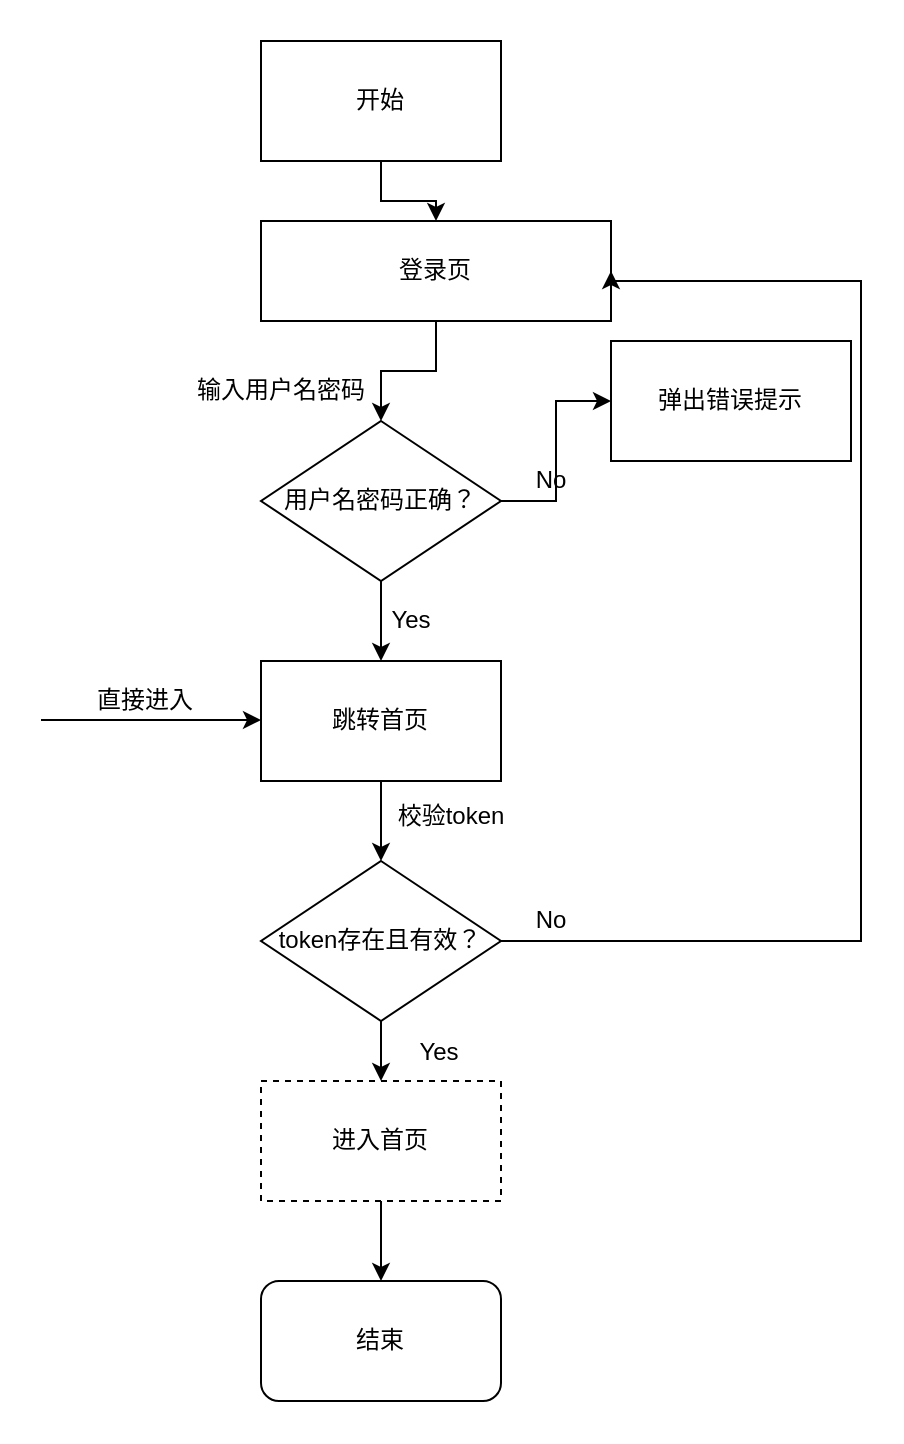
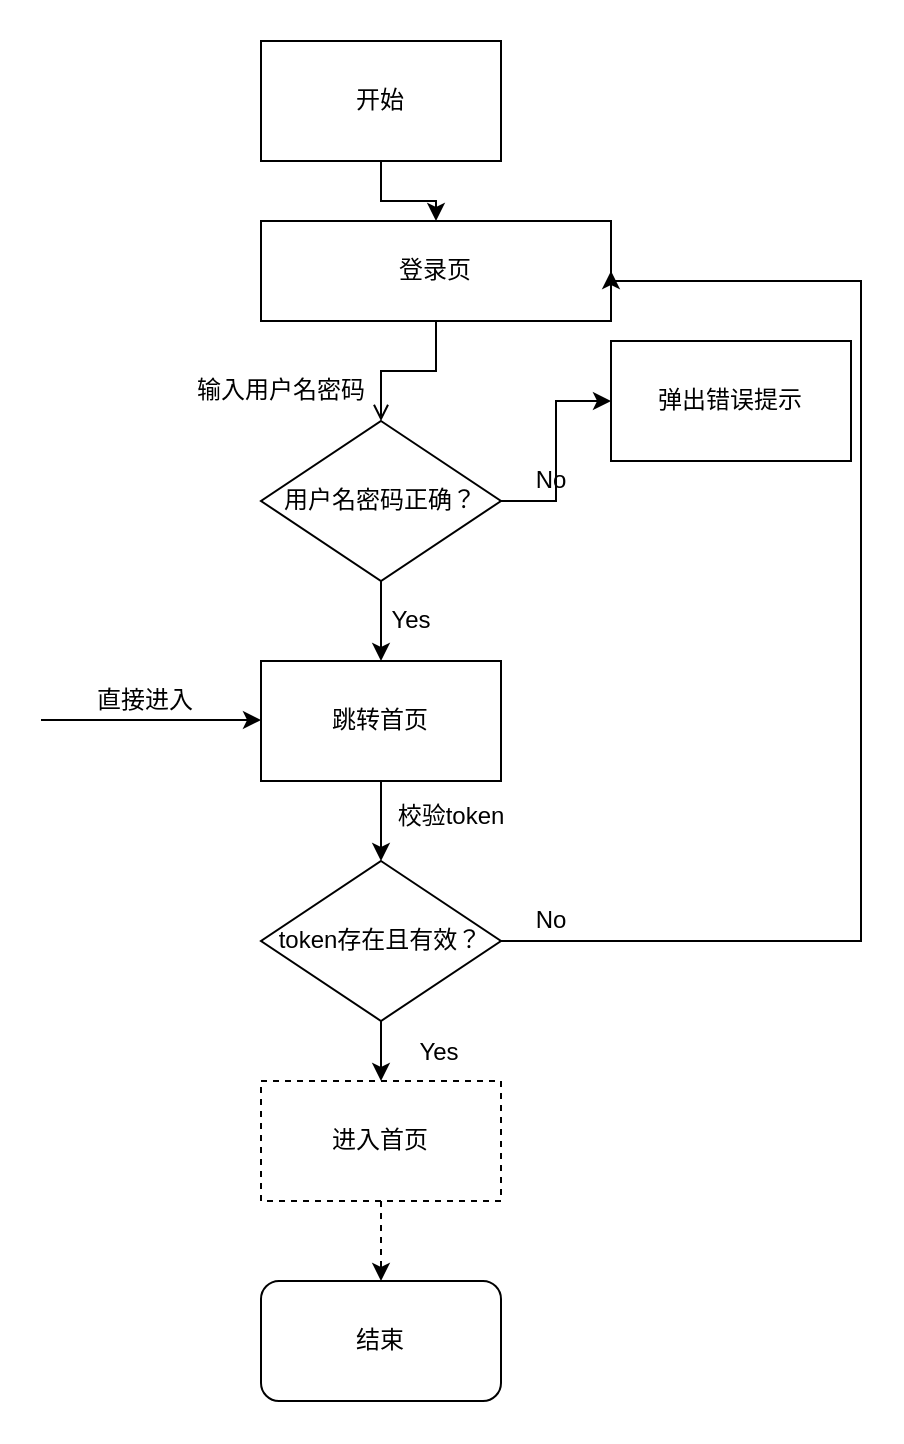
edge "登录页" -> "用户名密码正确？": arrowhead classic -> open
edge "进入首页" -> "结束": style solid -> dashed
